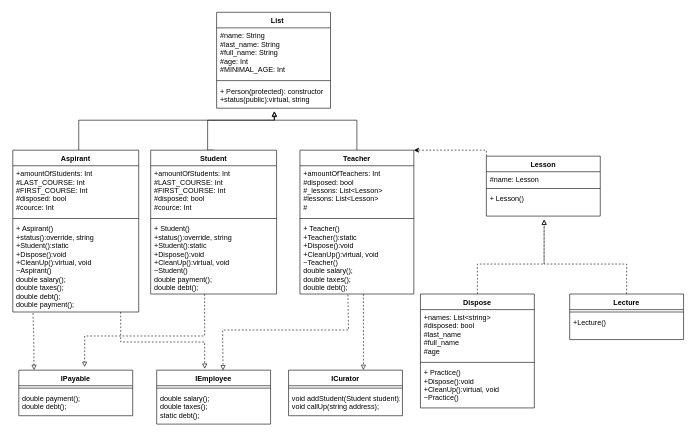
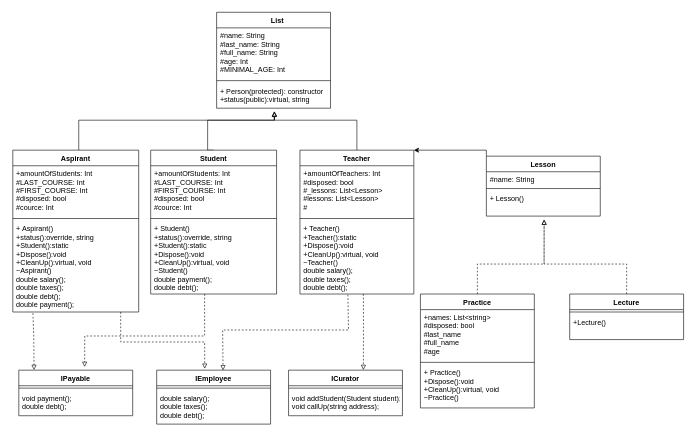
edge "Lesson" -> "Teacher": style dashed -> solid
node "#name: Lesson": label "#name: Lesson" -> "#name: String"
node "Dispose": label "Dispose" -> "Practice"
node "double payment(); double debt();": label "double payment(); double debt();" -> "void payment(); double debt();"
node "double salary(); double taxes(); static debt();": label "double salary(); double taxes(); static debt();" -> "double salary(); double taxes(); double debt();"
